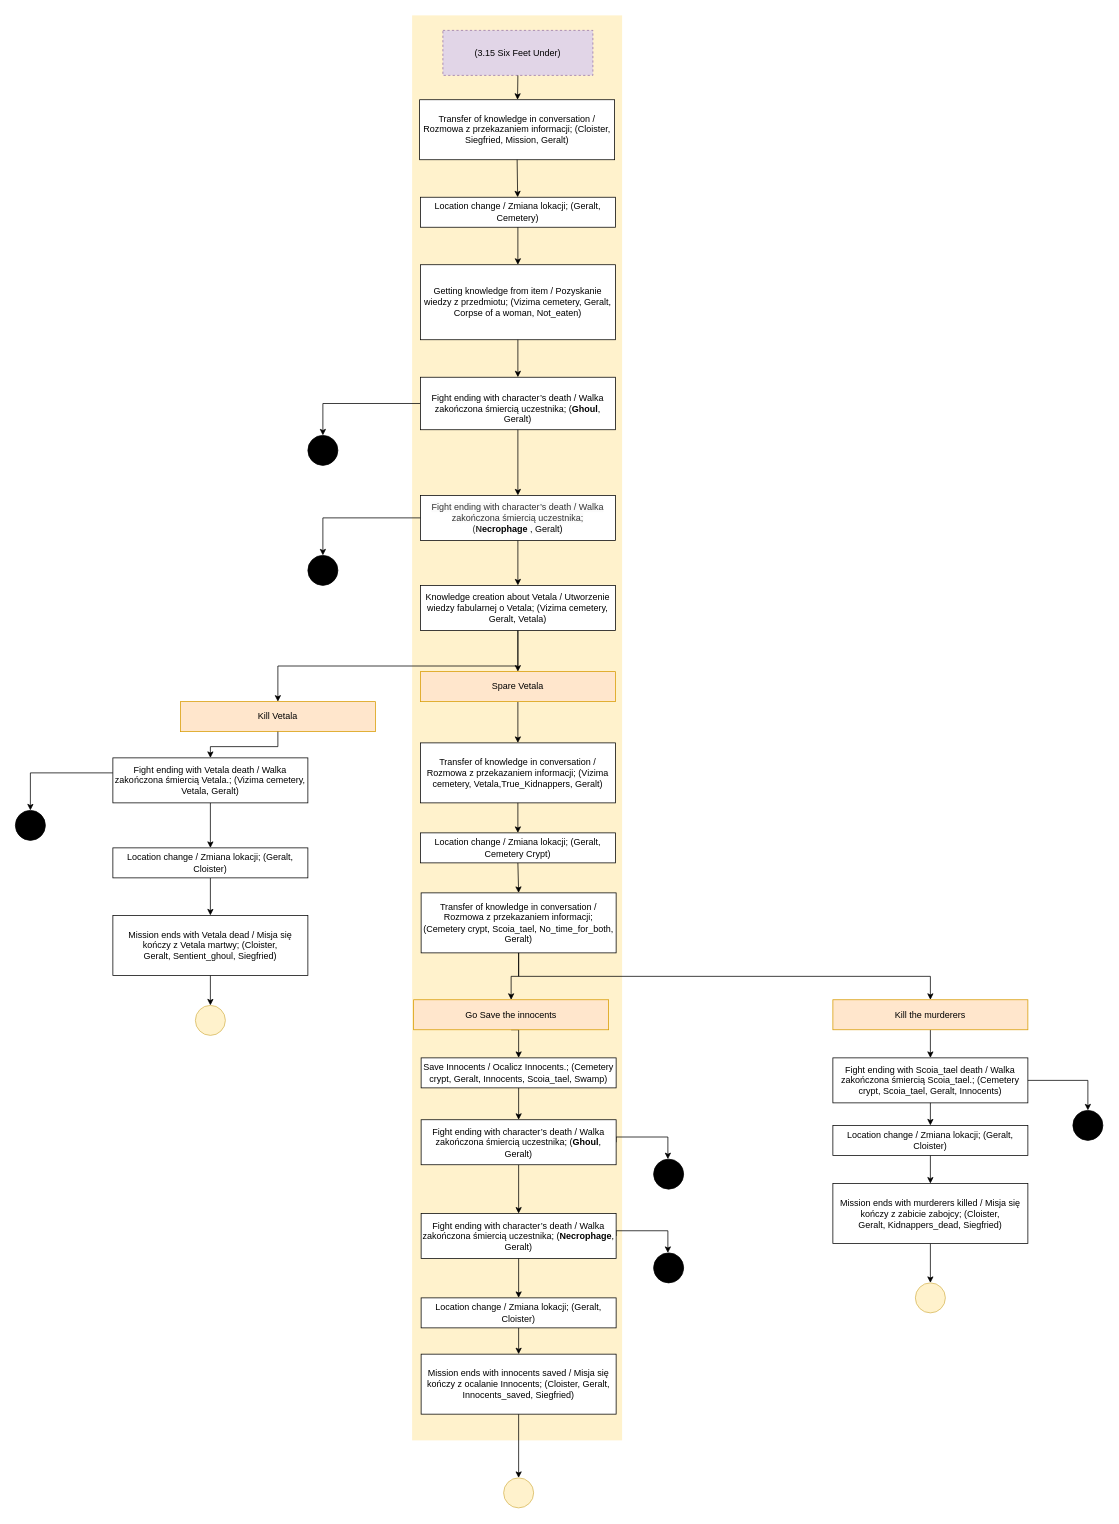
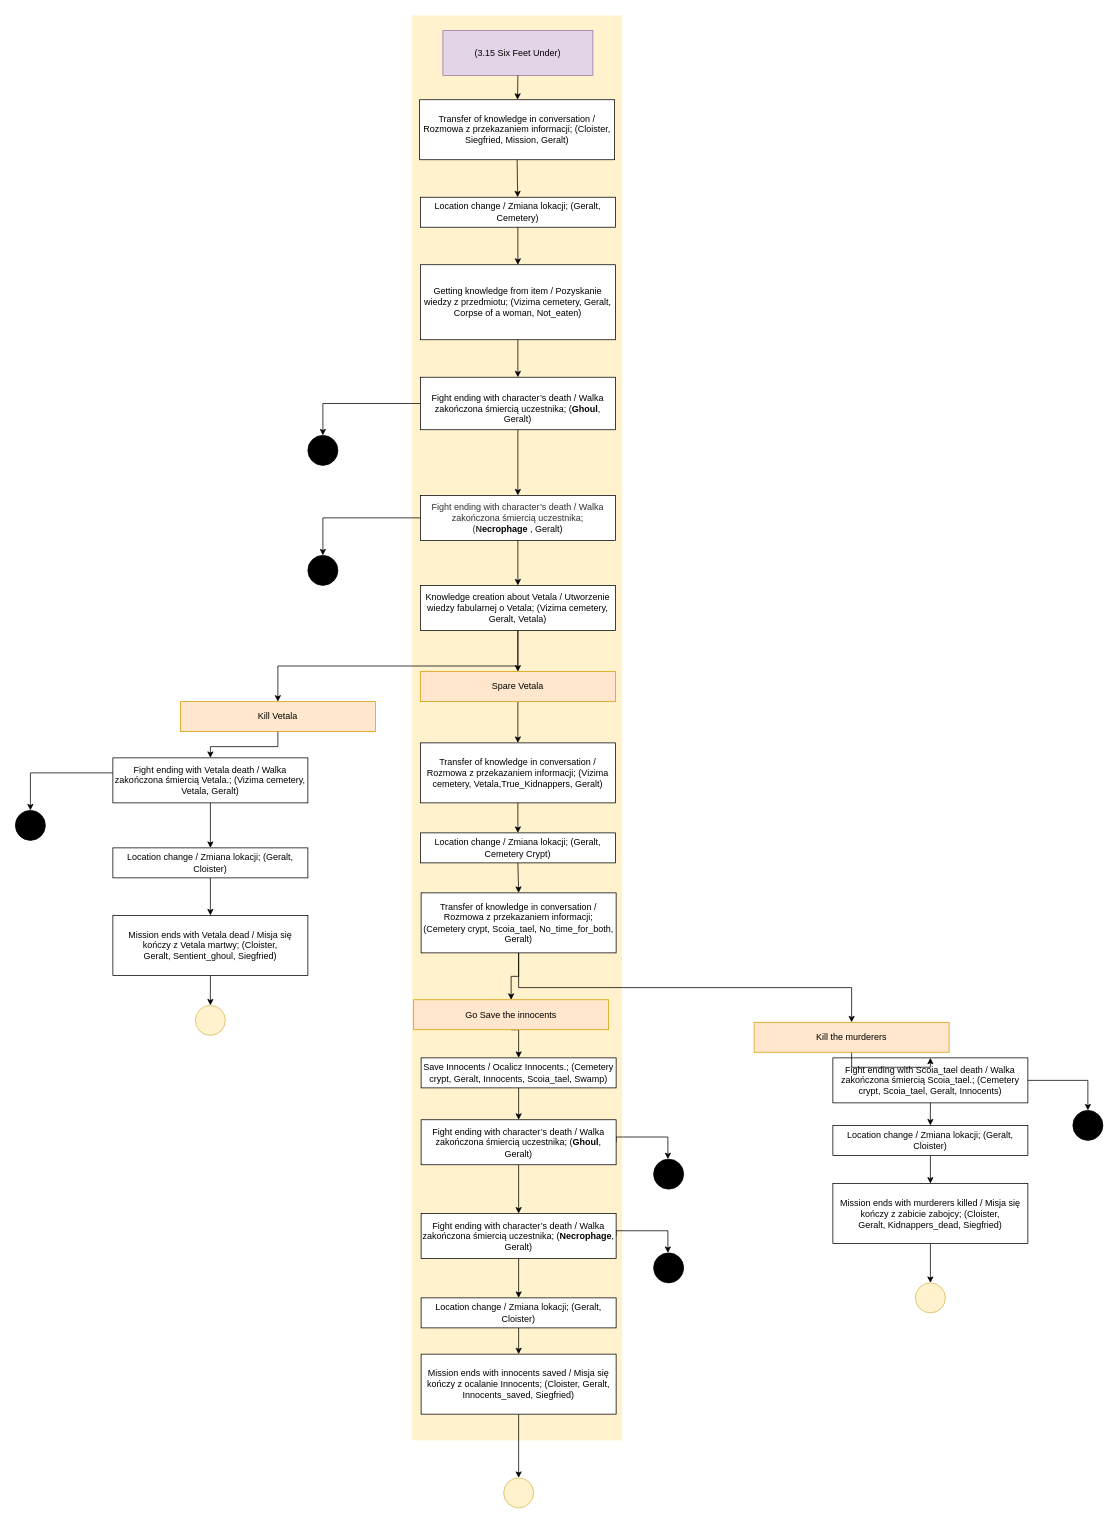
node "(3.15 Six Feet Under)": style dashed -> solid
node "Kill the murderers": moved (930, 1015) -> (852, 1037)
